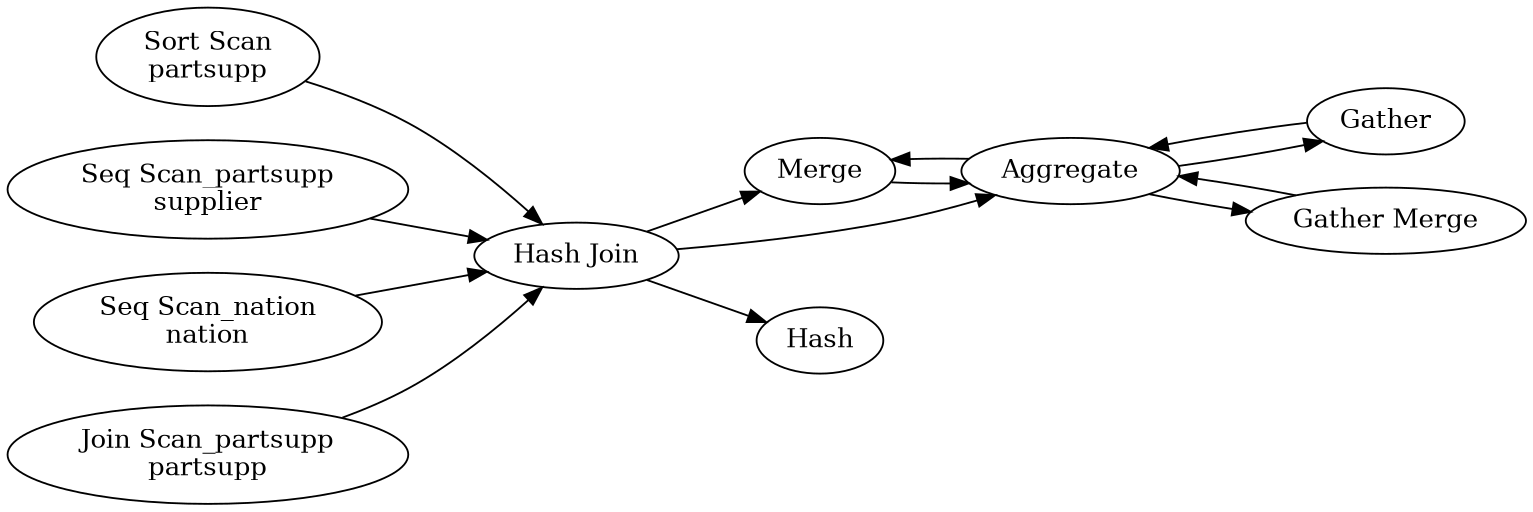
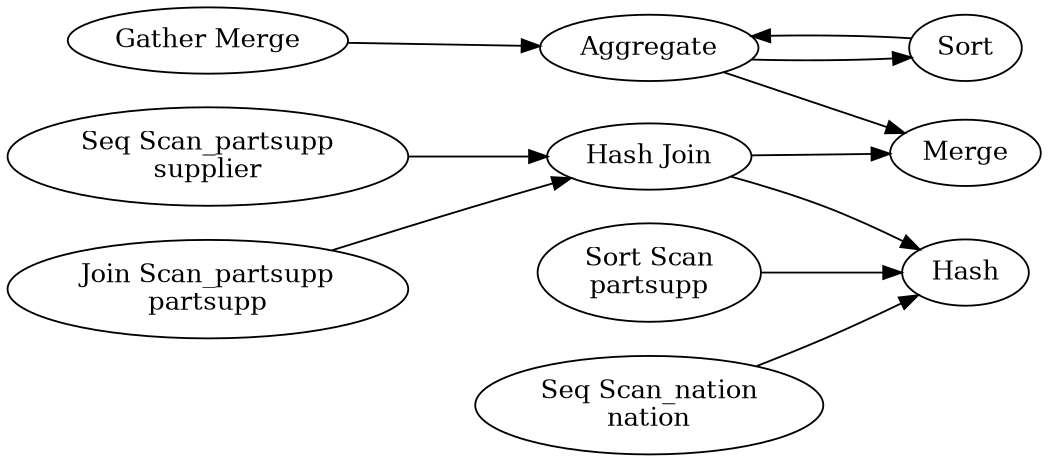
node "Gather": label "Gather" -> "Sort"
edge "Sort Scan partsupp" -> "Hash Join": now "Sort Scan partsupp" -> "Hash"
edge "Merge" -> "Aggregate": removed
edge "Aggregate" -> "Gather Merge": removed
edge "Hash Join" -> "Aggregate": removed
edge "Seq Scan_nation nation" -> "Hash Join": now "Seq Scan_nation nation" -> "Hash"
